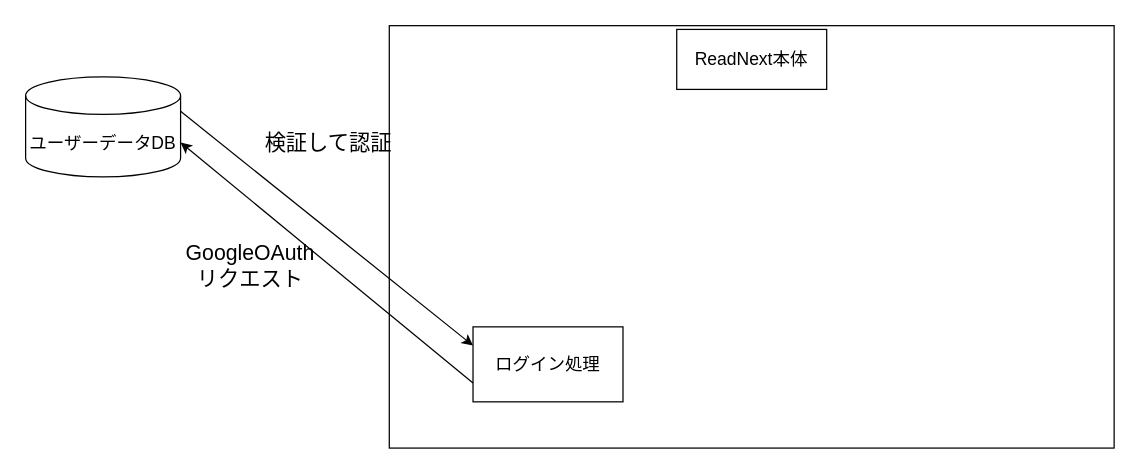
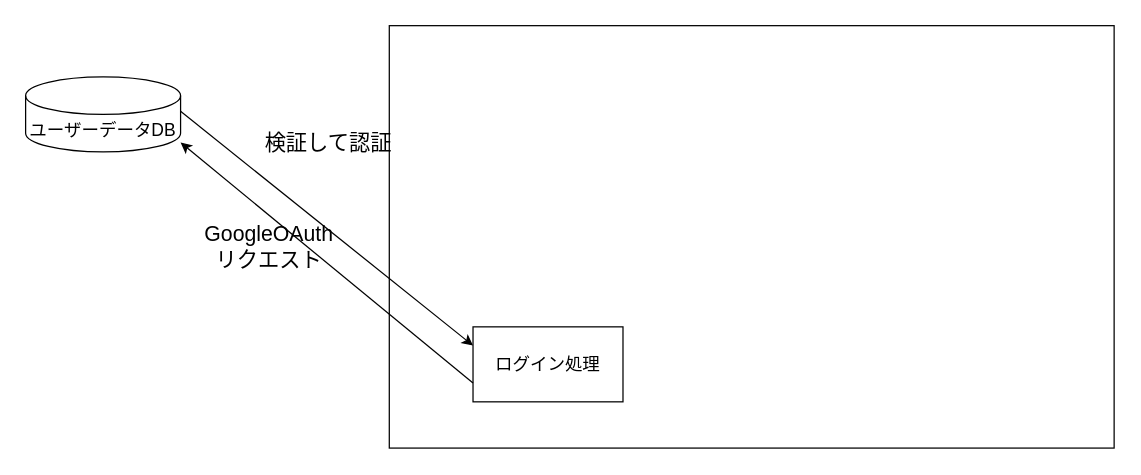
node "ReadNext本体": removed
node "ユーザーデータDB": size 155x100 -> 155x75
node "GoogleOAuthリクエスト": moved (251, 266) -> (269, 248)
